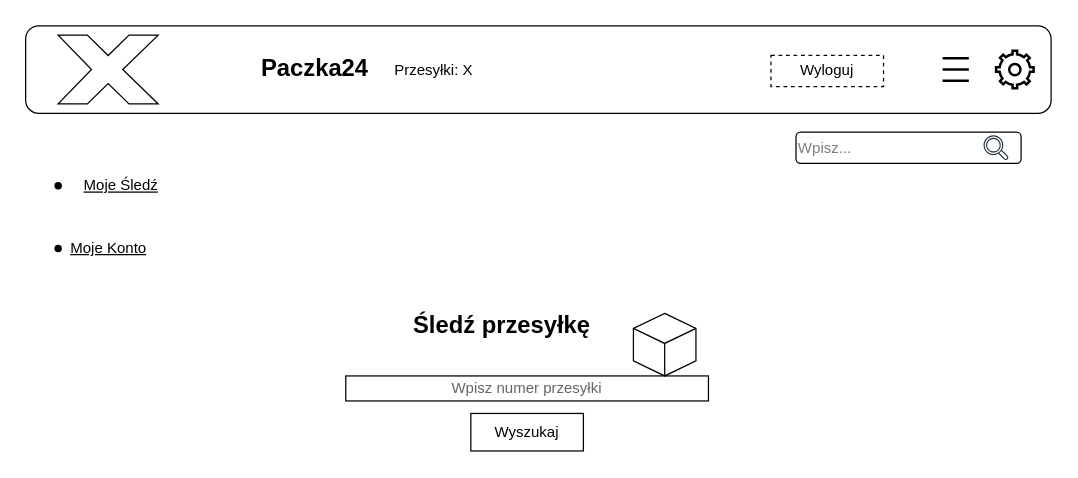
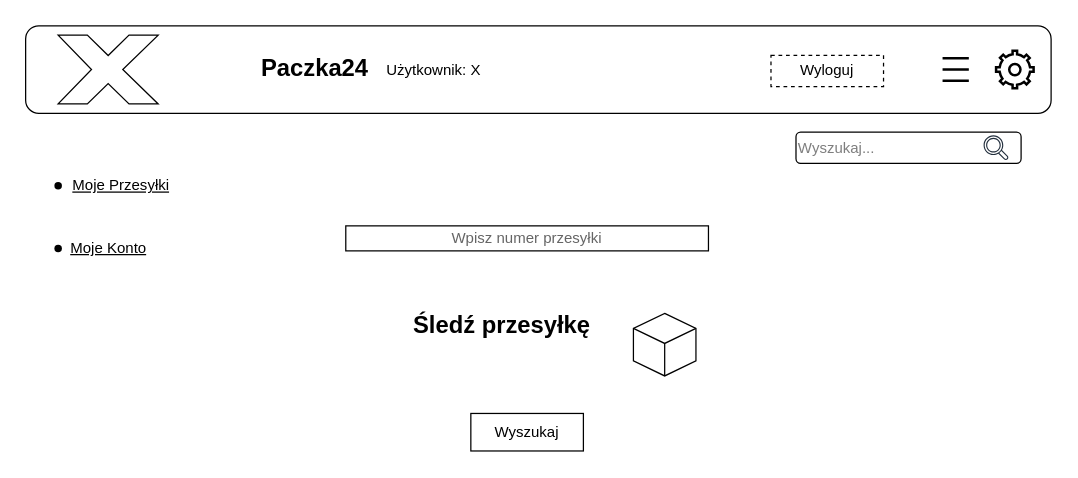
node "Przesyłki: X": label "Przesyłki: X" -> "Użytkownik: X"
node "Wpisz...": label "Wpisz..." -> "Wyszukaj..."
node "Moje Śledź": label "Moje Śledź" -> "Moje Przesyłki"
node "Wpisz numer przesyłki": moved (527, 388) -> (527, 238)
